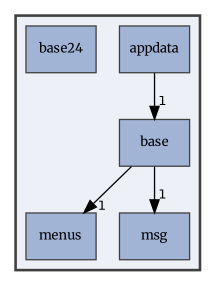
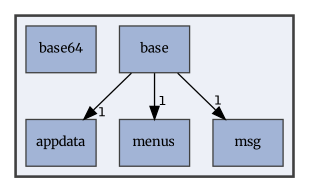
node "base24": label "base24" -> "base64"
edge "appdata" -> "base": reversed
